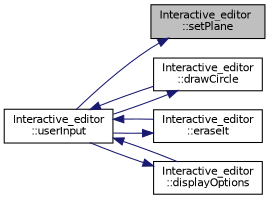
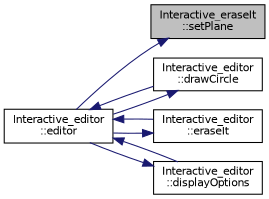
node "Interactive_editor ::setPlane": label "Interactive_editor ::setPlane" -> "Interactive_eraseIt ::setPlane"
node "Interactive_editor ::userInput": label "Interactive_editor ::userInput" -> "Interactive_editor ::editor"
